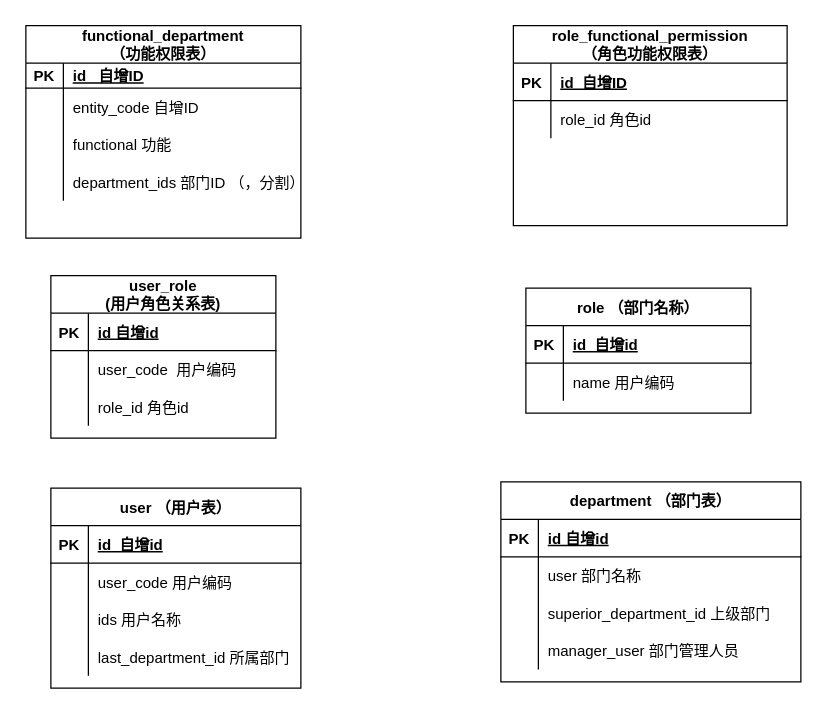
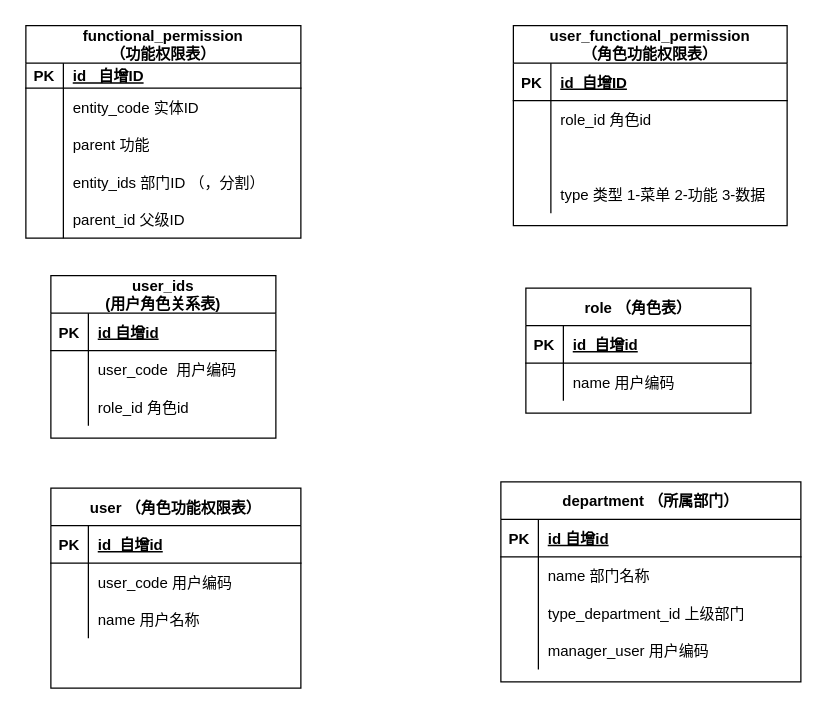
node "functional_department （功能权限表）": label "functional_department （功能权限表）" -> "functional_permission （功能权限表）"
node "role_functional_permission （角色功能权限表）": label "role_functional_permission （角色功能权限表）" -> "user_functional_permission （角色功能权限表）"
node "entity_code 自增ID": label "entity_code 自增ID" -> "entity_code 实体ID"
node "functional 功能": label "functional 功能" -> "parent 功能"
node "department_ids 部门ID （，分割）": label "department_ids 部门ID （，分割）" -> "entity_ids 部门ID （，分割）"
node "type 类型 1-菜单 2-功能 3-数据": added
node "parent_id 父级ID": added
node "user_role (用户角色关系表)": label "user_role (用户角色关系表)" -> "user_ids (用户角色关系表)"
node "role （部门名称）": label "role （部门名称）" -> "role （角色表）"
node "department （部门表）": label "department （部门表）" -> "department （所属部门）"
node "user （用户表）": label "user （用户表）" -> "user （角色功能权限表）"
node "user 部门名称": label "user 部门名称" -> "name 部门名称"
node "superior_department_id 上级部门": label "superior_department_id 上级部门" -> "type_department_id 上级部门"
node "ids 用户名称": label "ids 用户名称" -> "name 用户名称"
node "manager_user 部门管理人员": label "manager_user 部门管理人员" -> "manager_user 用户编码"
node "last_department_id 所属部门": removed
